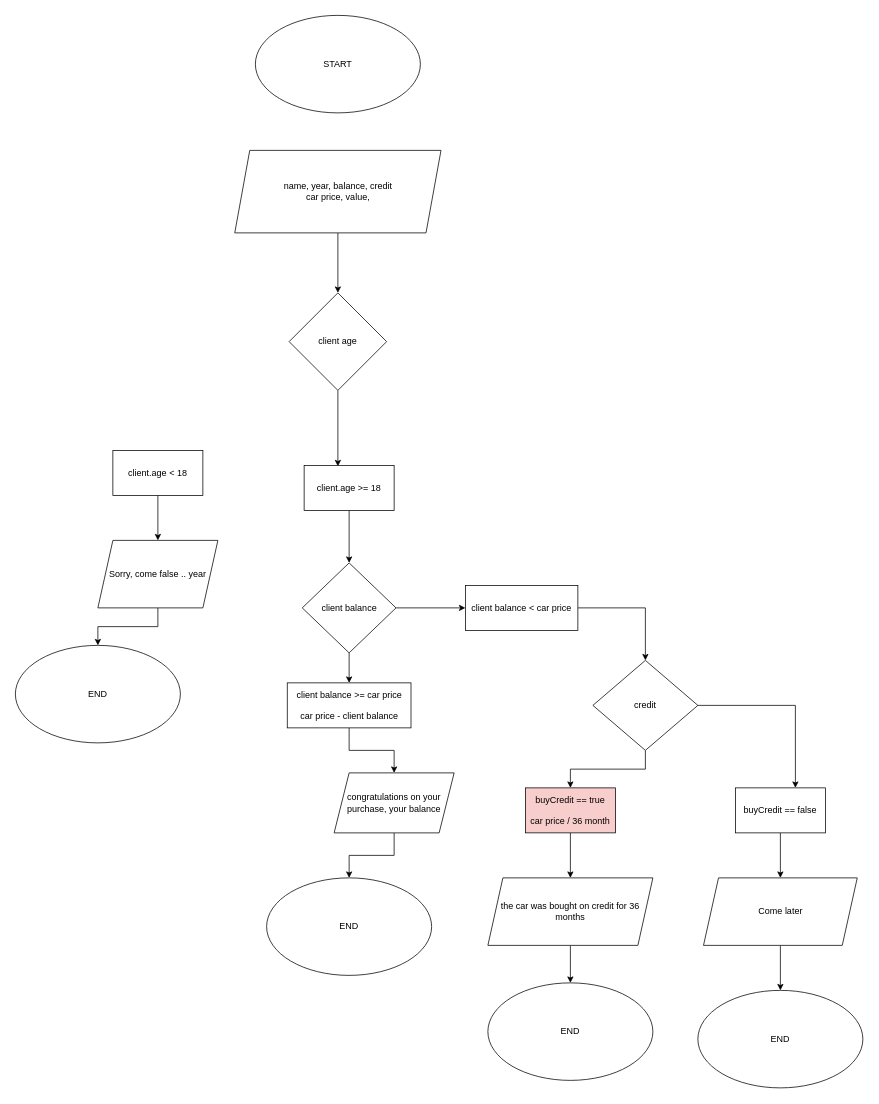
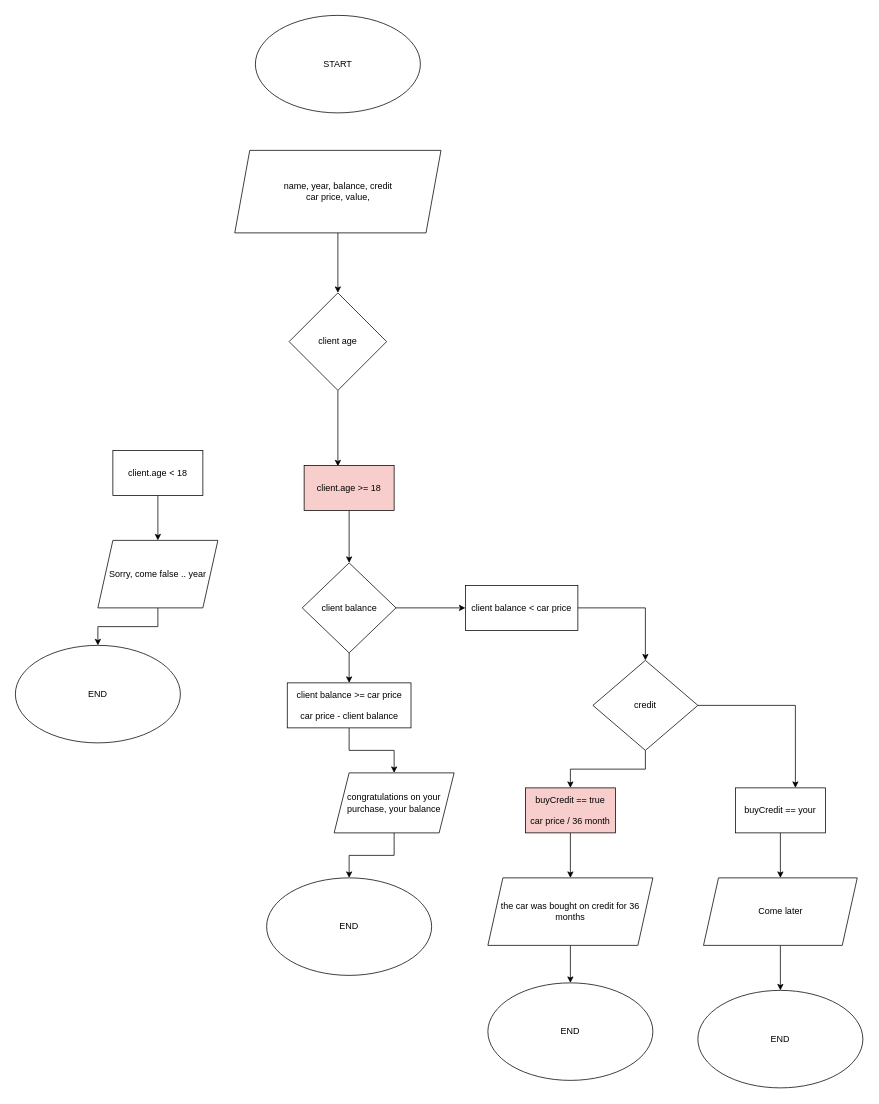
node "client.age >= 18": fillcolor #ffffff -> #f8cecc
node "buyCredit == false": label "buyCredit == false" -> "buyCredit == your"
